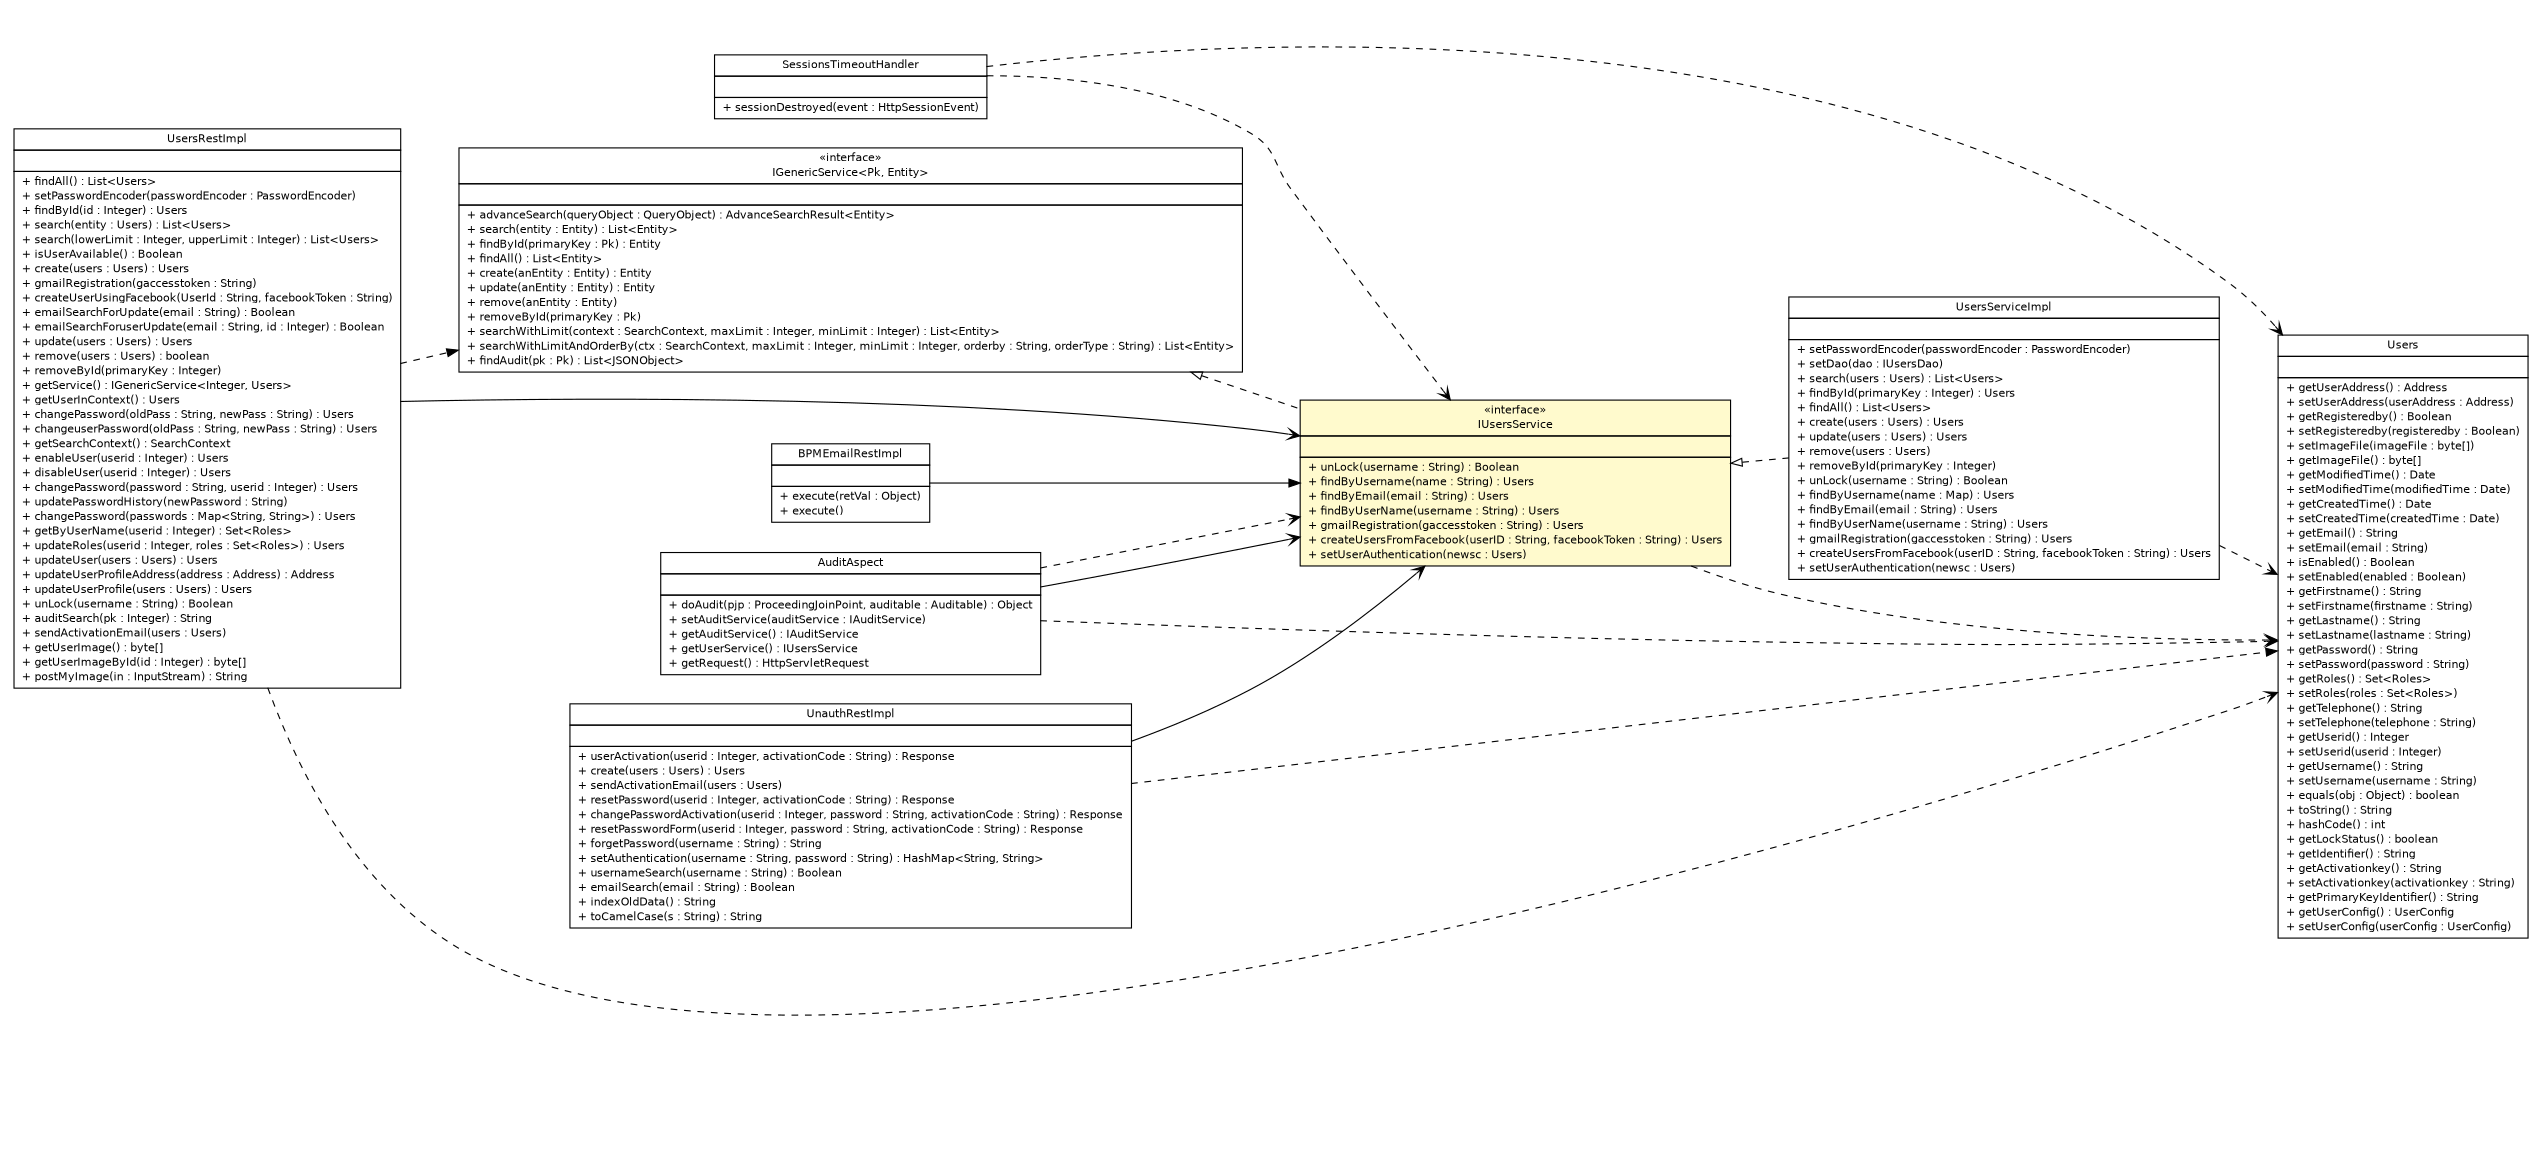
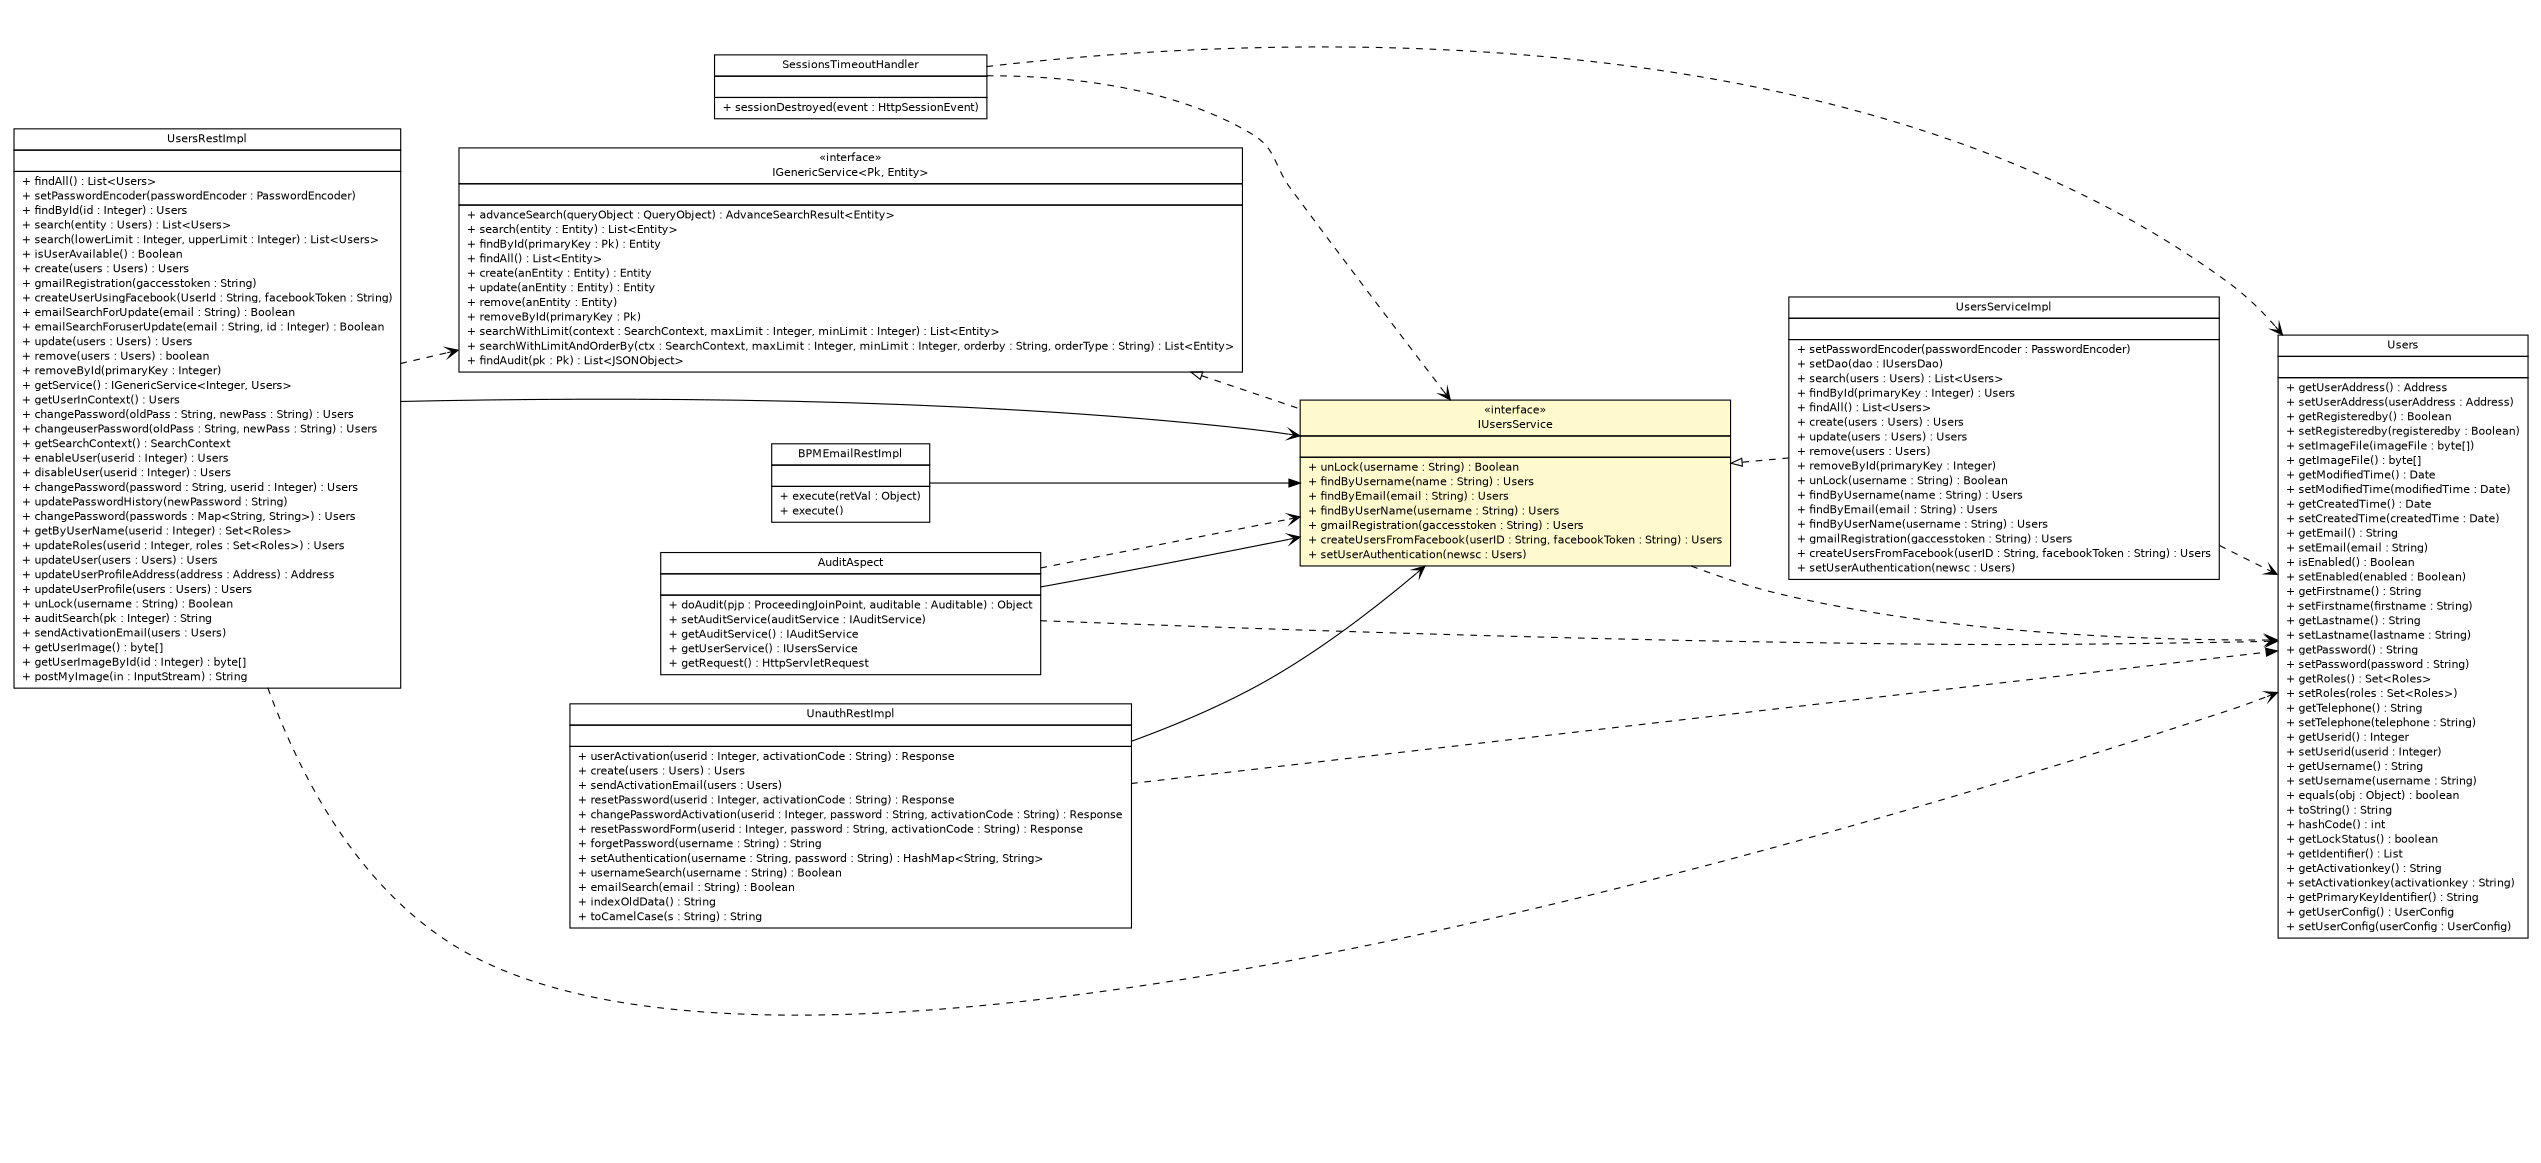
edge "UsersRestImpl" -> "IGenericService<Pk, Entity>": arrowhead normal -> open
node "UsersServiceImpl": text "+ findByUsername(name : Map) : Users" -> "+ findByUsername(name : String) : Users"
node "Users": text "+ getIdentifier() : String" -> "+ getIdentifier() : List"
